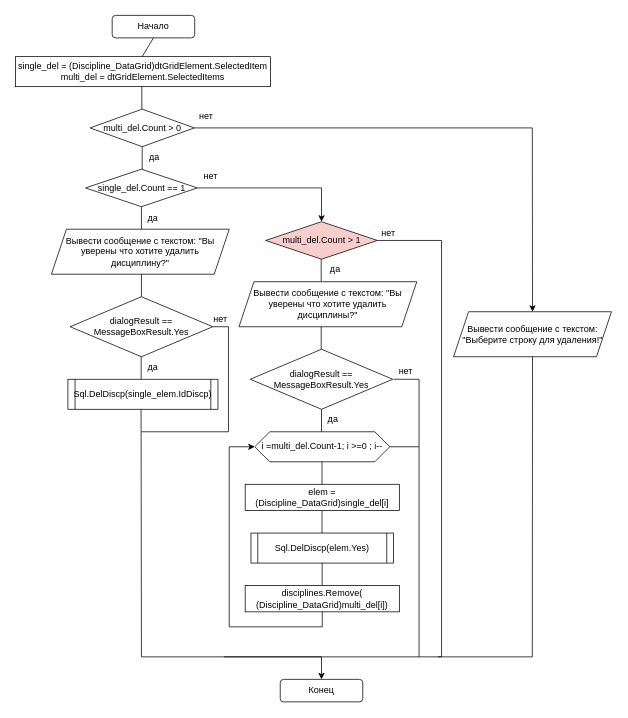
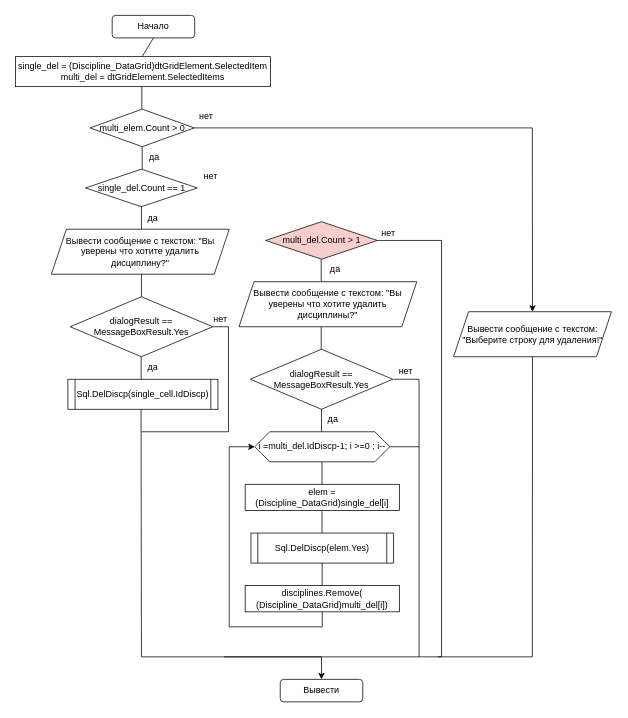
node "multi_del.Count > 0": label "multi_del.Count > 0" -> "multi_elem.Count > 0"
edge "single_del.Count == 1" -> "multi_del.Count > 1": removed
node "Sql.DelDiscp(single_elem.IdDiscp)": label "Sql.DelDiscp(single_elem.IdDiscp)" -> "Sql.DelDiscp(single_cell.IdDiscp)"
node "i =multi_del.Count-1; i >=0 ; i--": label "i =multi_del.Count-1; i >=0 ; i--" -> "i =multi_del.IdDiscp-1; i >=0 ; i--"
node "Конец": label "Конец" -> "Вывести"
